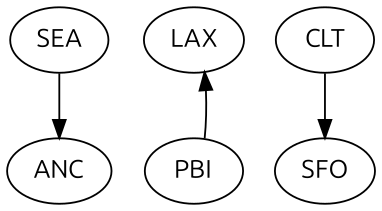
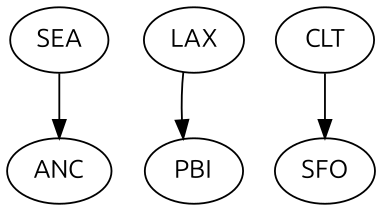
edge "PBI" -> "LAX": reversed
